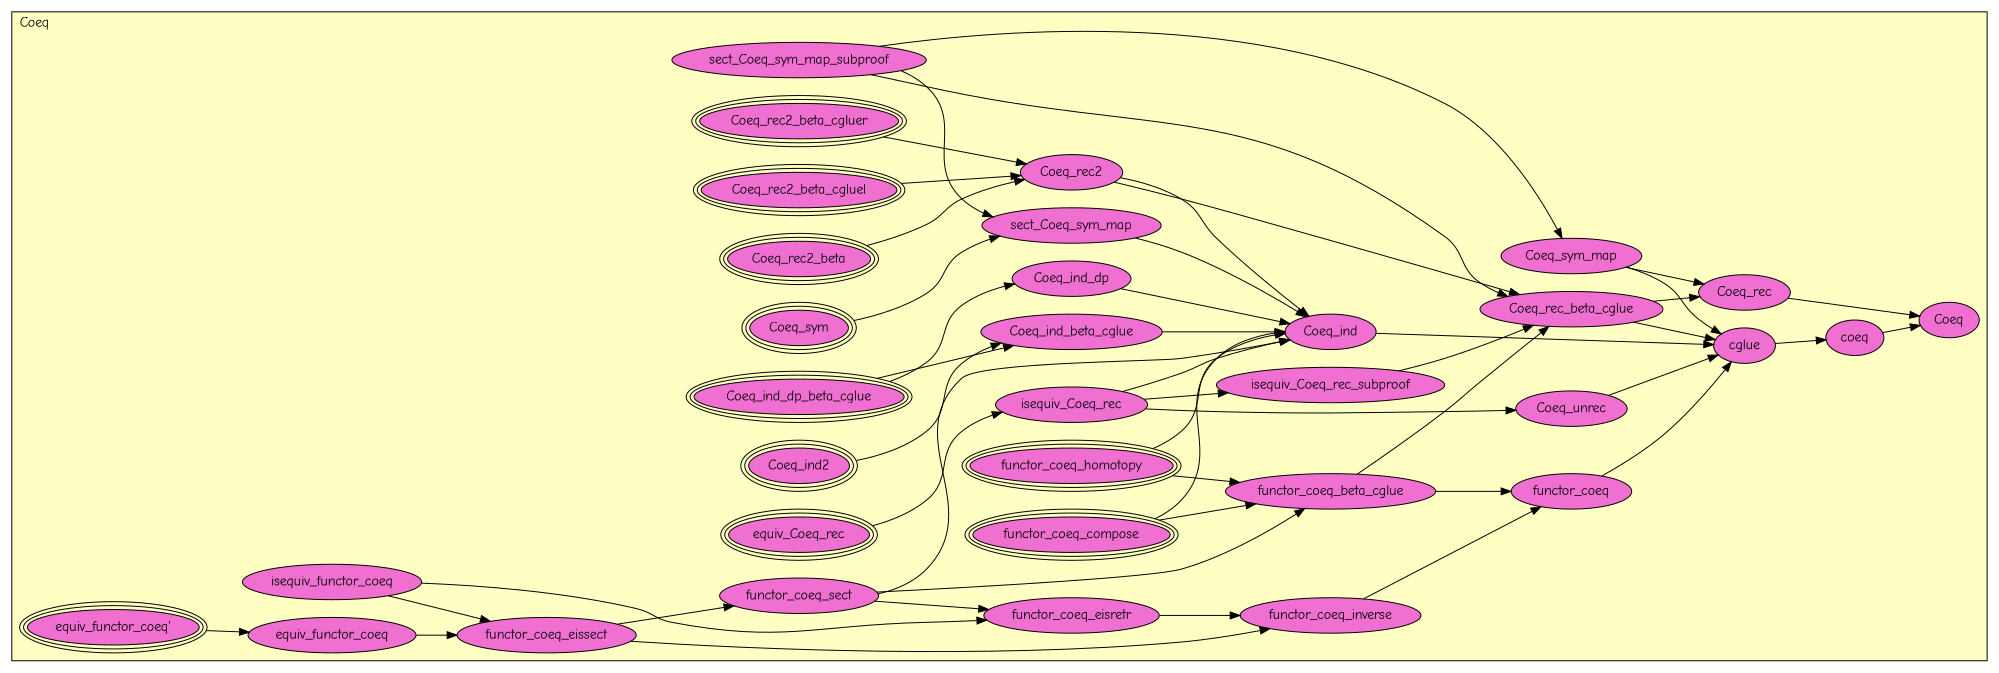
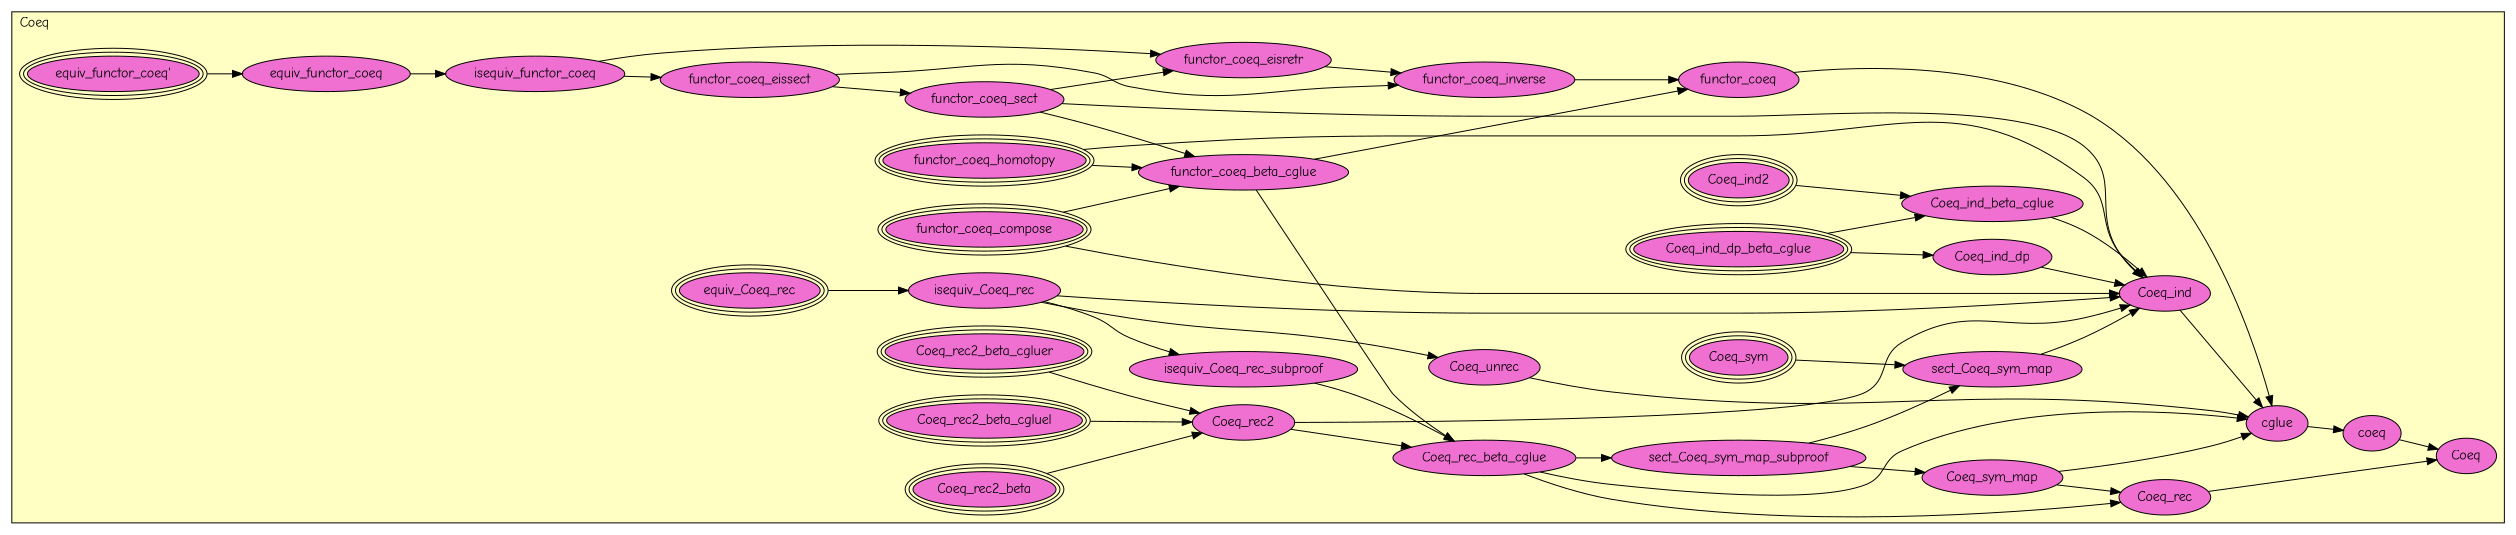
edge "sect_Coeq_sym_map_subproof" -> "Coeq_rec_beta_cglue": reversed
edge "equiv_functor_coeq" -> "functor_coeq_eissect": now "equiv_functor_coeq" -> "isequiv_functor_coeq"
